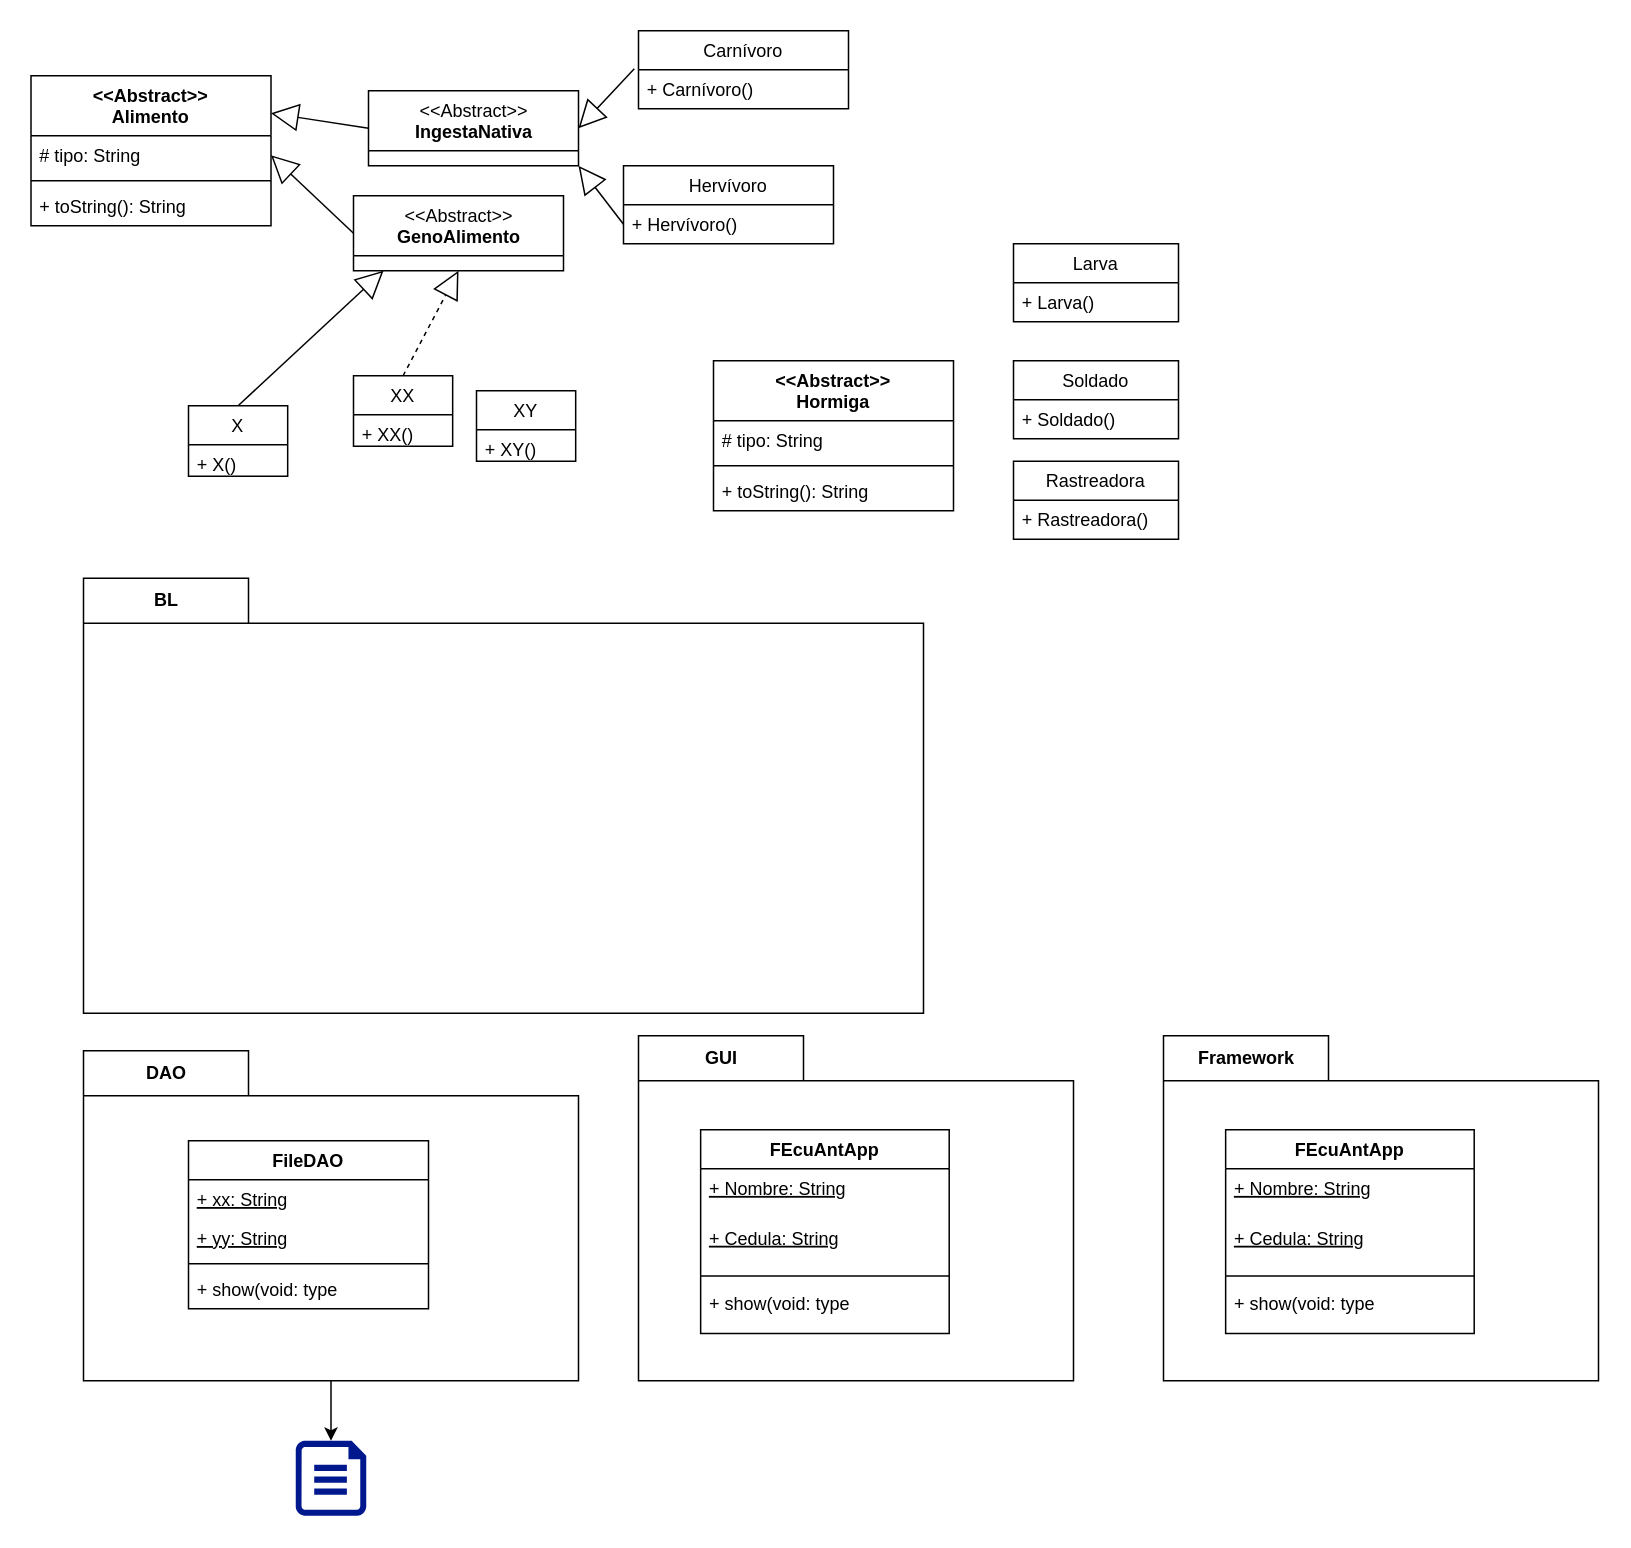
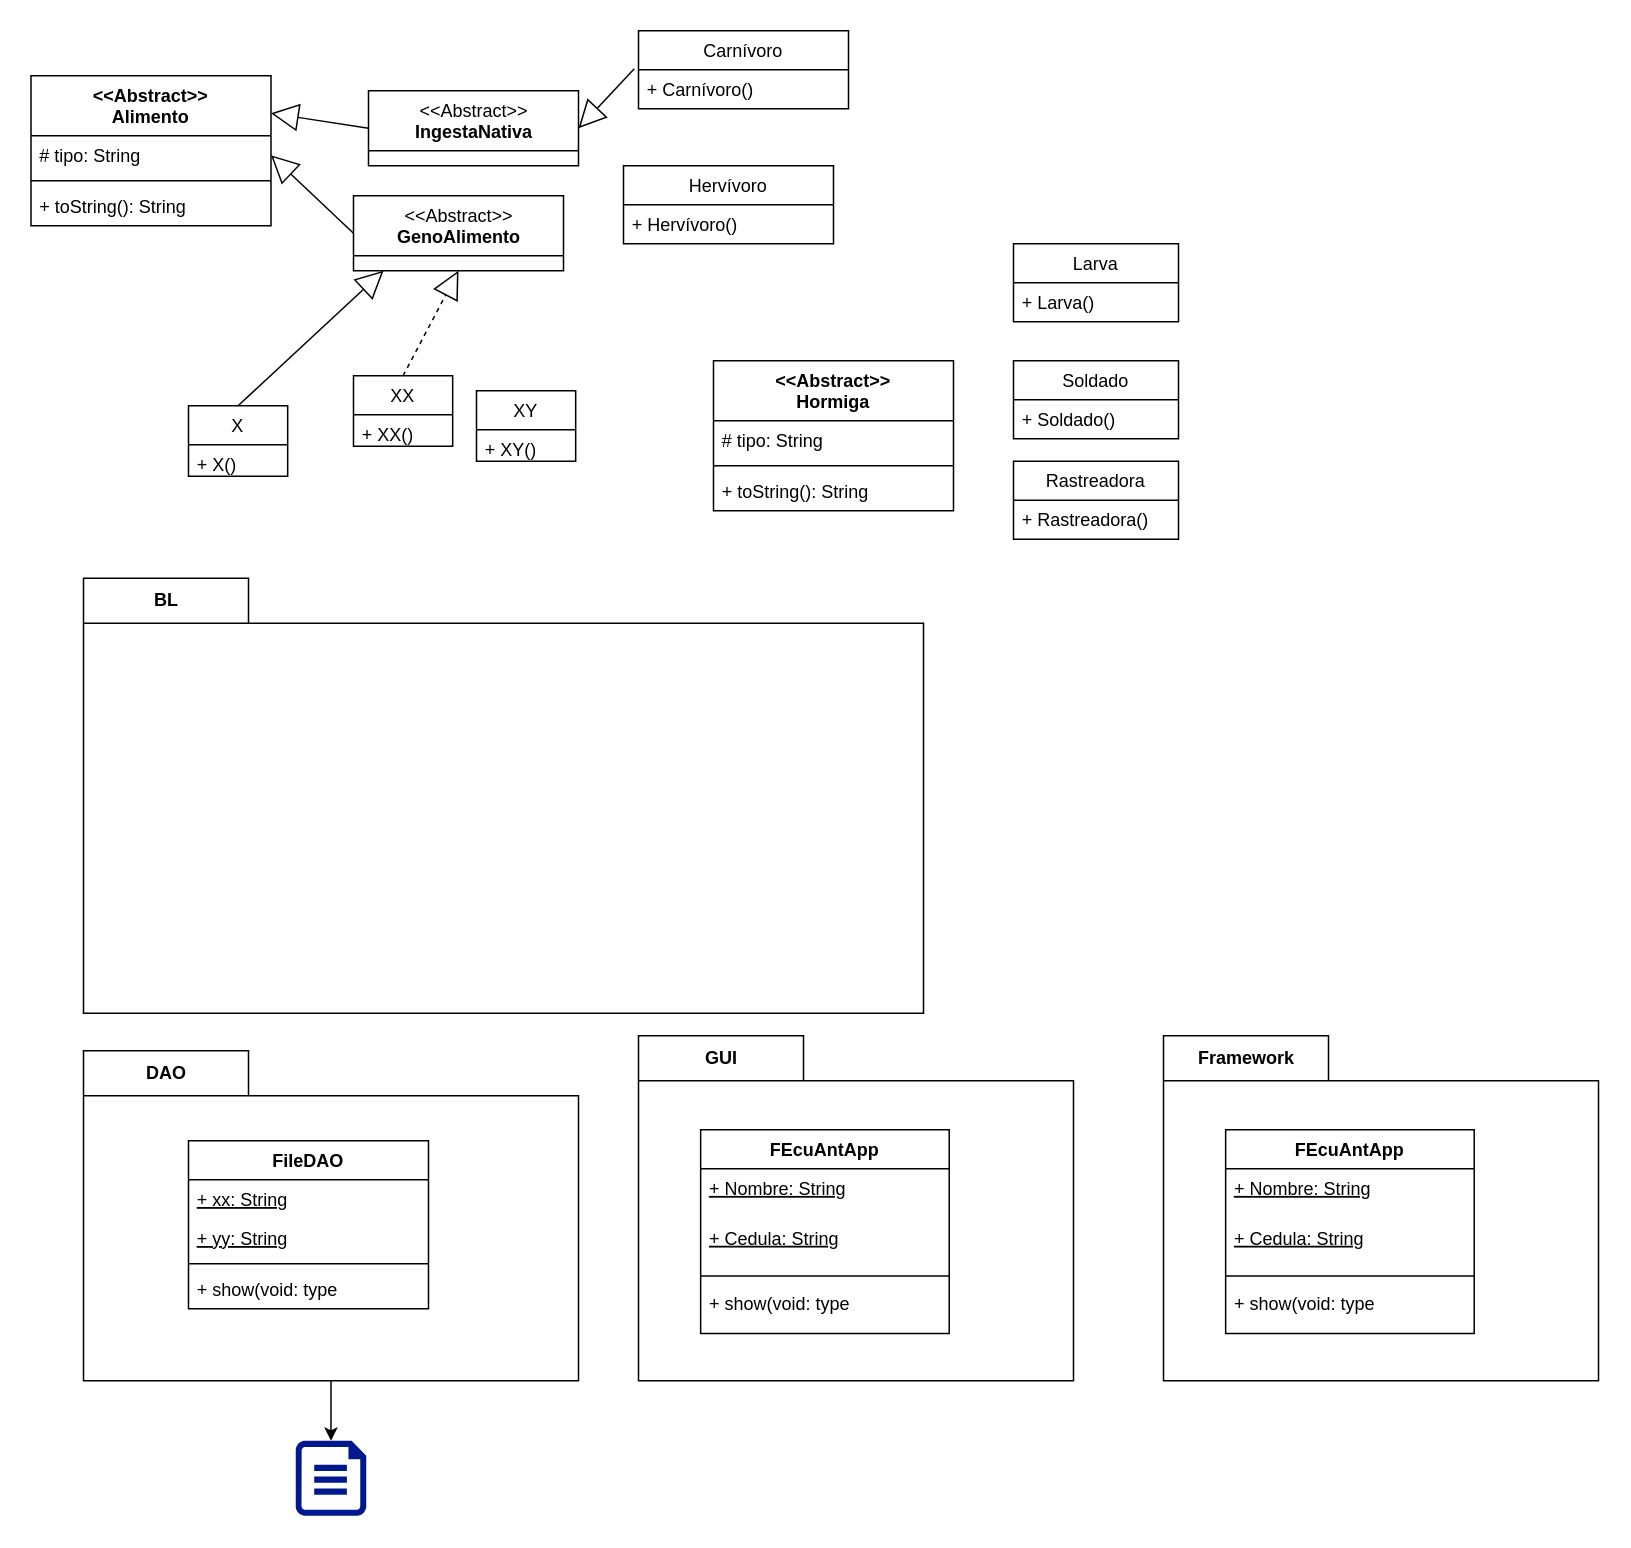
edge "+ Hervívoro()" -> "<<Abstract>> IngestaNativa": removed
